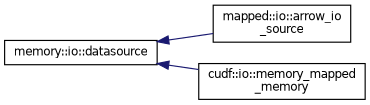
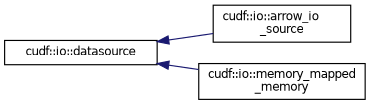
node "mapped::io::arrow_io _source": label "mapped::io::arrow_io _source" -> "cudf::io::arrow_io _source"
node "memory::io::datasource": label "memory::io::datasource" -> "cudf::io::datasource"
